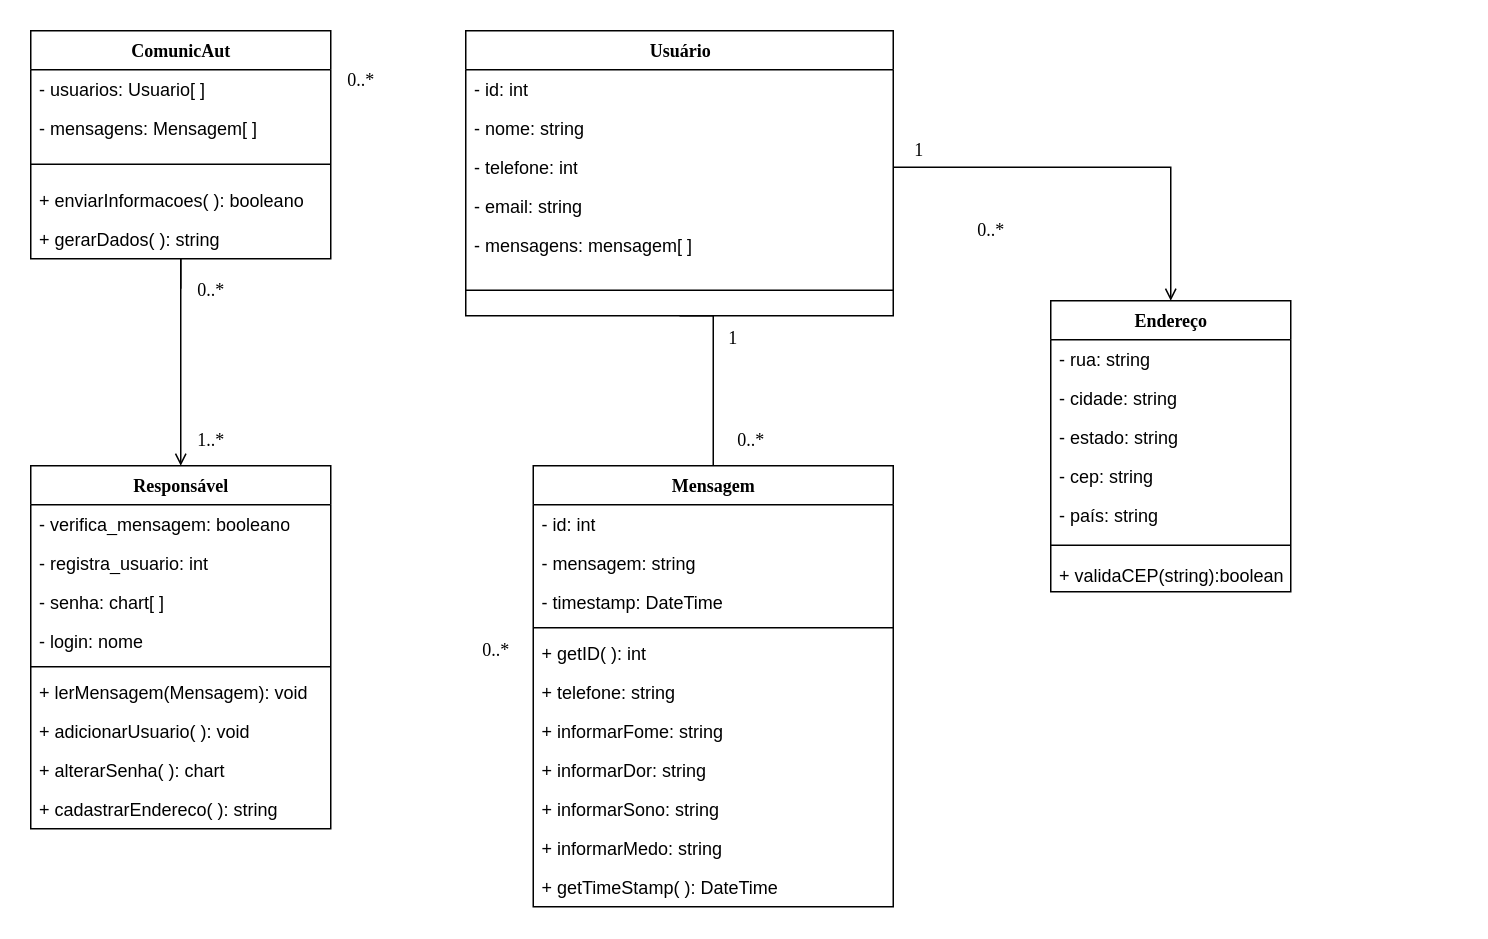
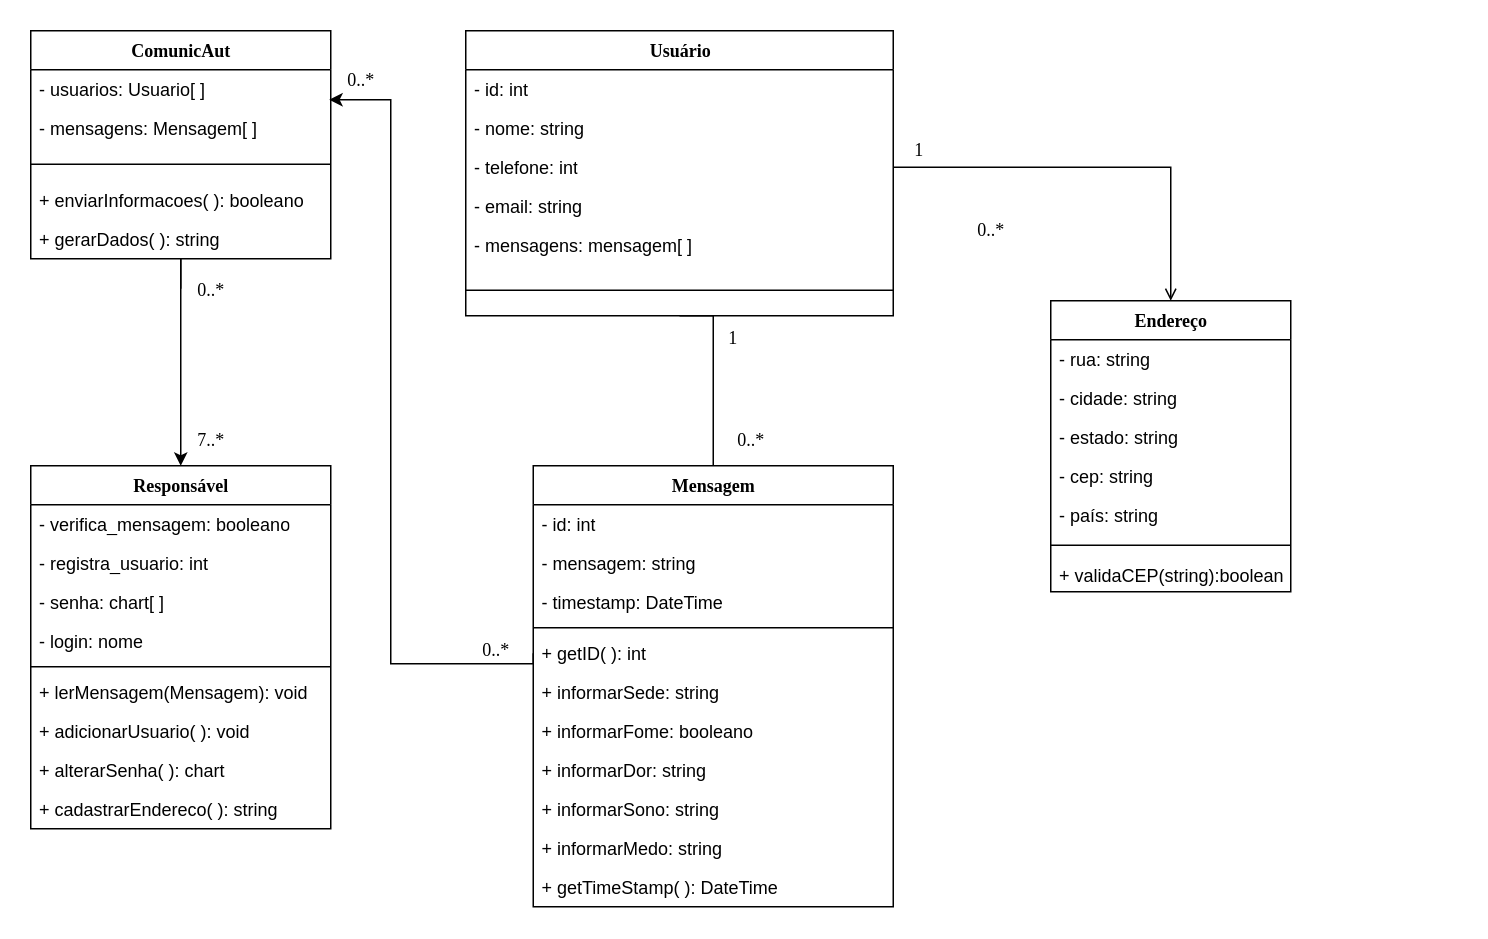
edge "+ getID( ): int" -> "- usuarios: Usuario[ ]": added
node "1..*": label "1..*" -> "7..*"
edge "ComunicAut" -> "Responsável": arrowhead open -> classic
node "+ telefone: string": label "+ telefone: string" -> "+ informarSede: string"
node "+ informarFome: string": label "+ informarFome: string" -> "+ informarFome: booleano"
